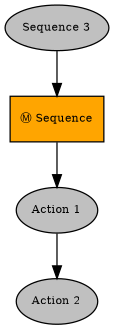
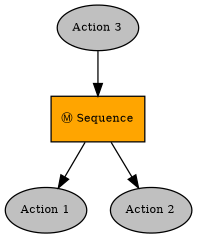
node "Sequence 3": label "Sequence 3" -> "Action 3"
edge "Action 1" -> "Action 2": now "Ⓜ Sequence" -> "Action 2"
